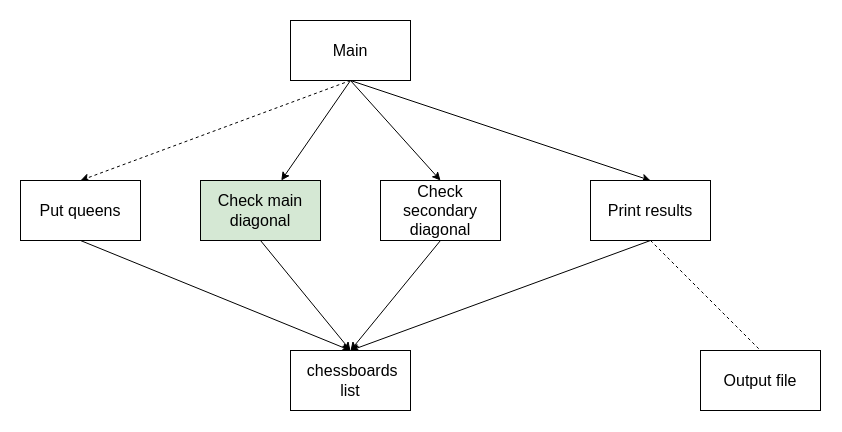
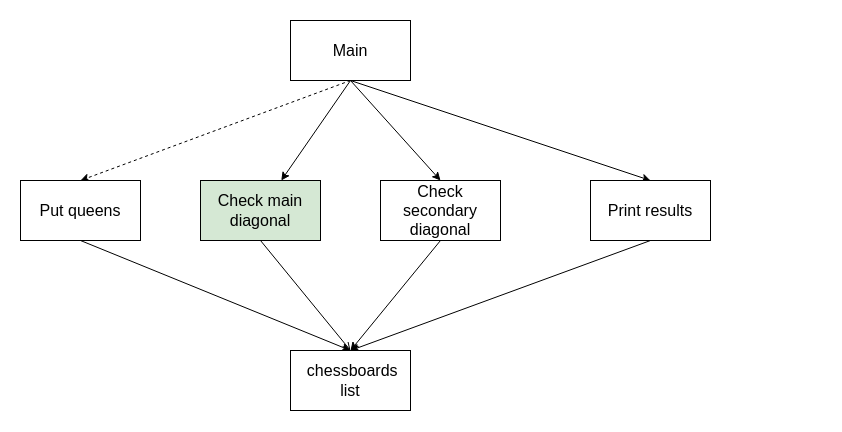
edge "Print results" -- "Output file": removed
edge "Check main diagonal" -> "chessboards list": arrowhead classic -> open
node "Output file": removed
